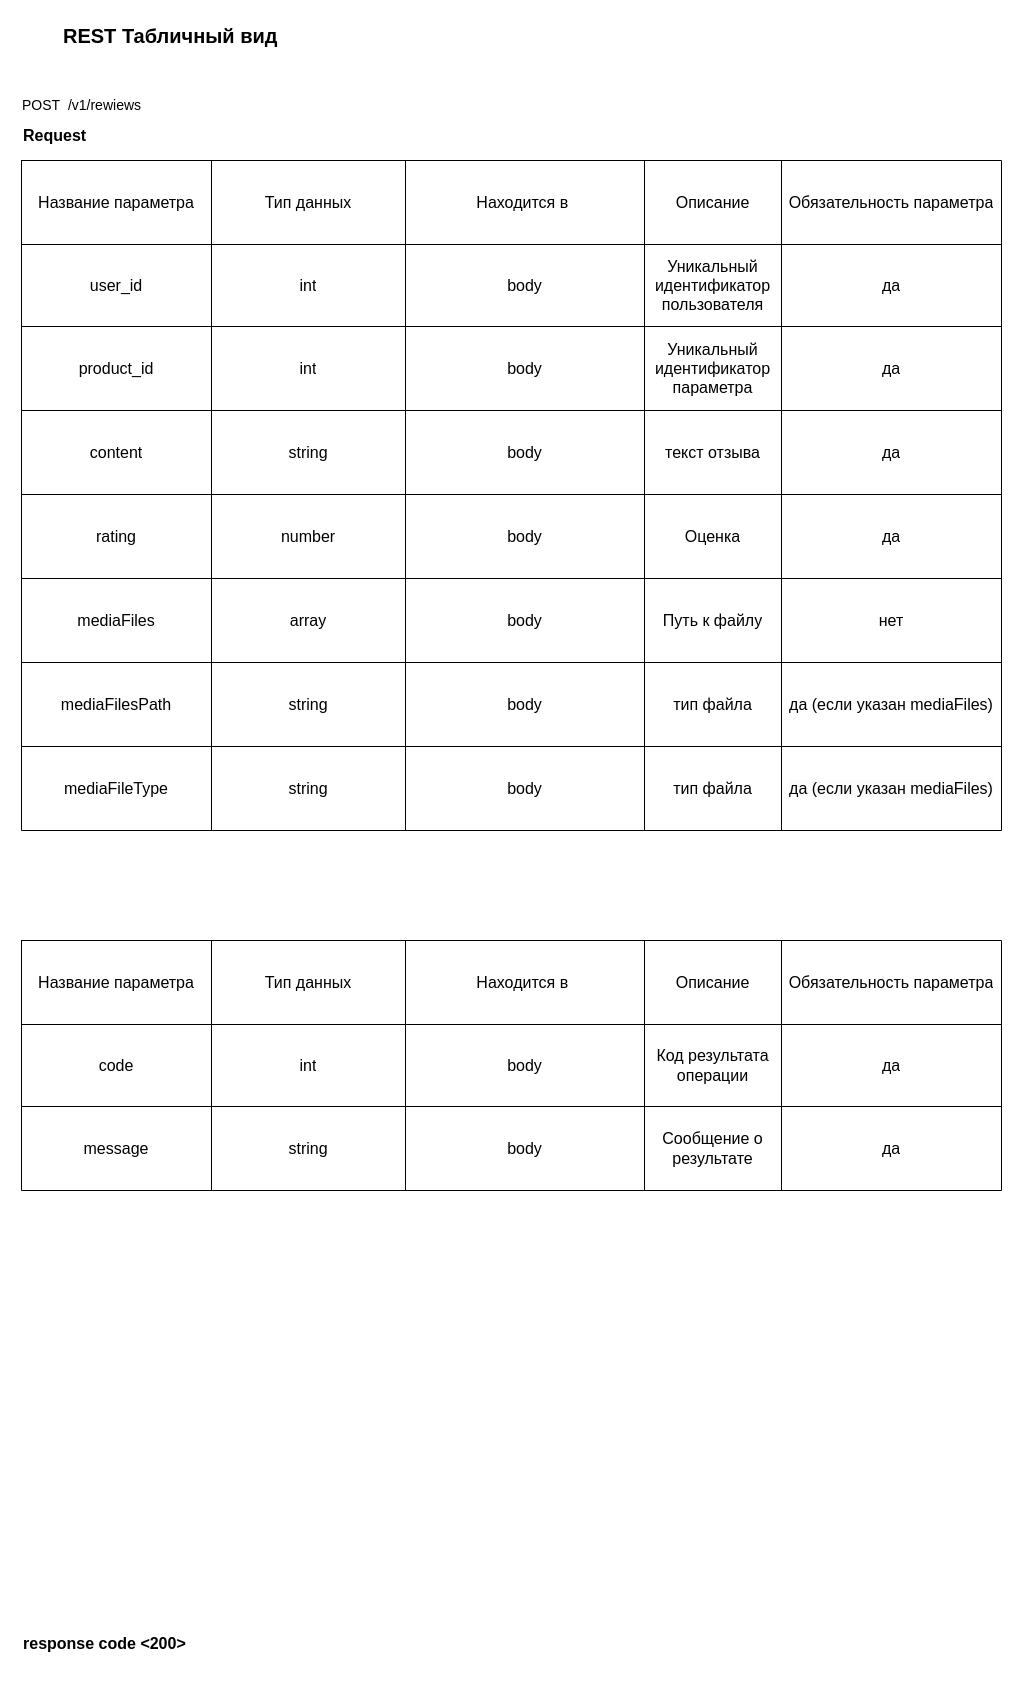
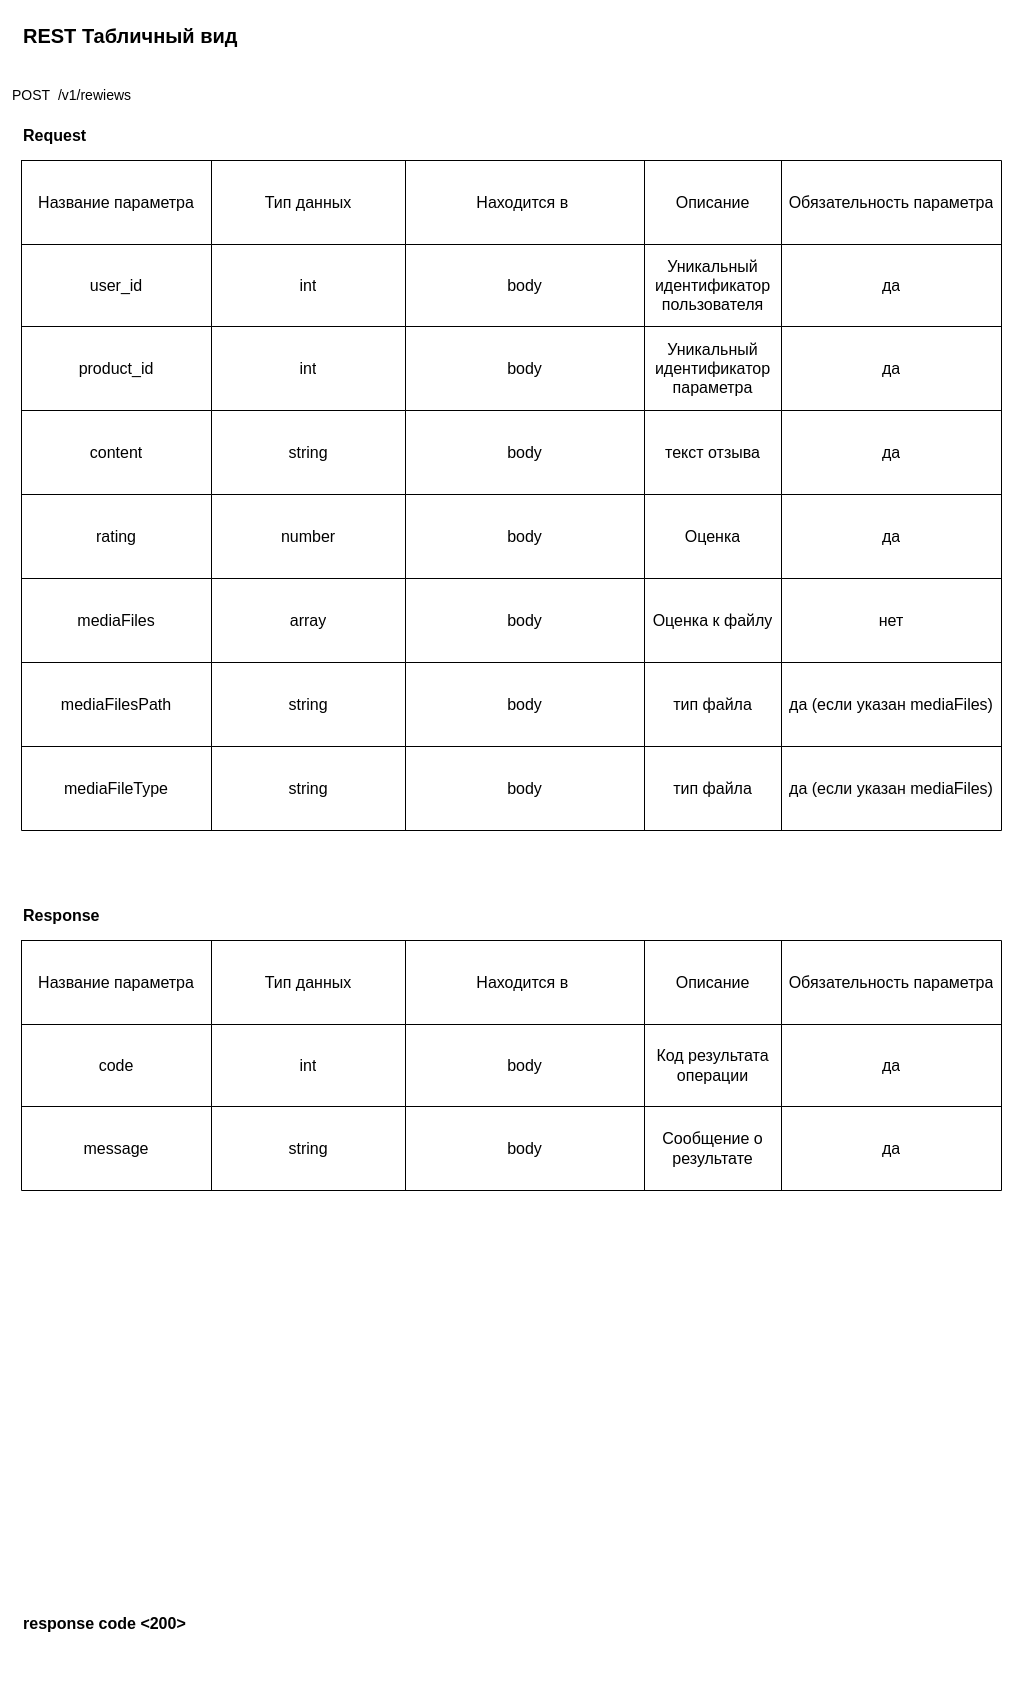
node "REST Табличный вид": moved (217, 36) -> (177, 36)
node "POST /v1/rewiews": moved (151, 106) -> (141, 96)
node "Путь к файлу": label "Путь к файлу" -> "Оценка к файлу"
node "Response": added
node "response code <200>": moved (137, 1644) -> (137, 1624)
